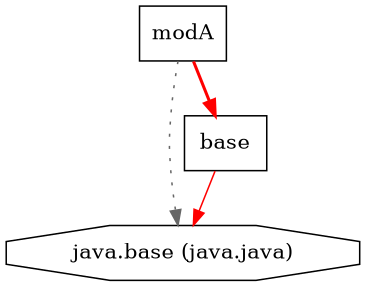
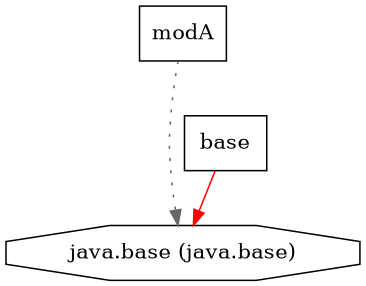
edge "modA" -> "base": removed
node "java.base (java.java)": label "java.base (java.java)" -> "java.base (java.base)"
